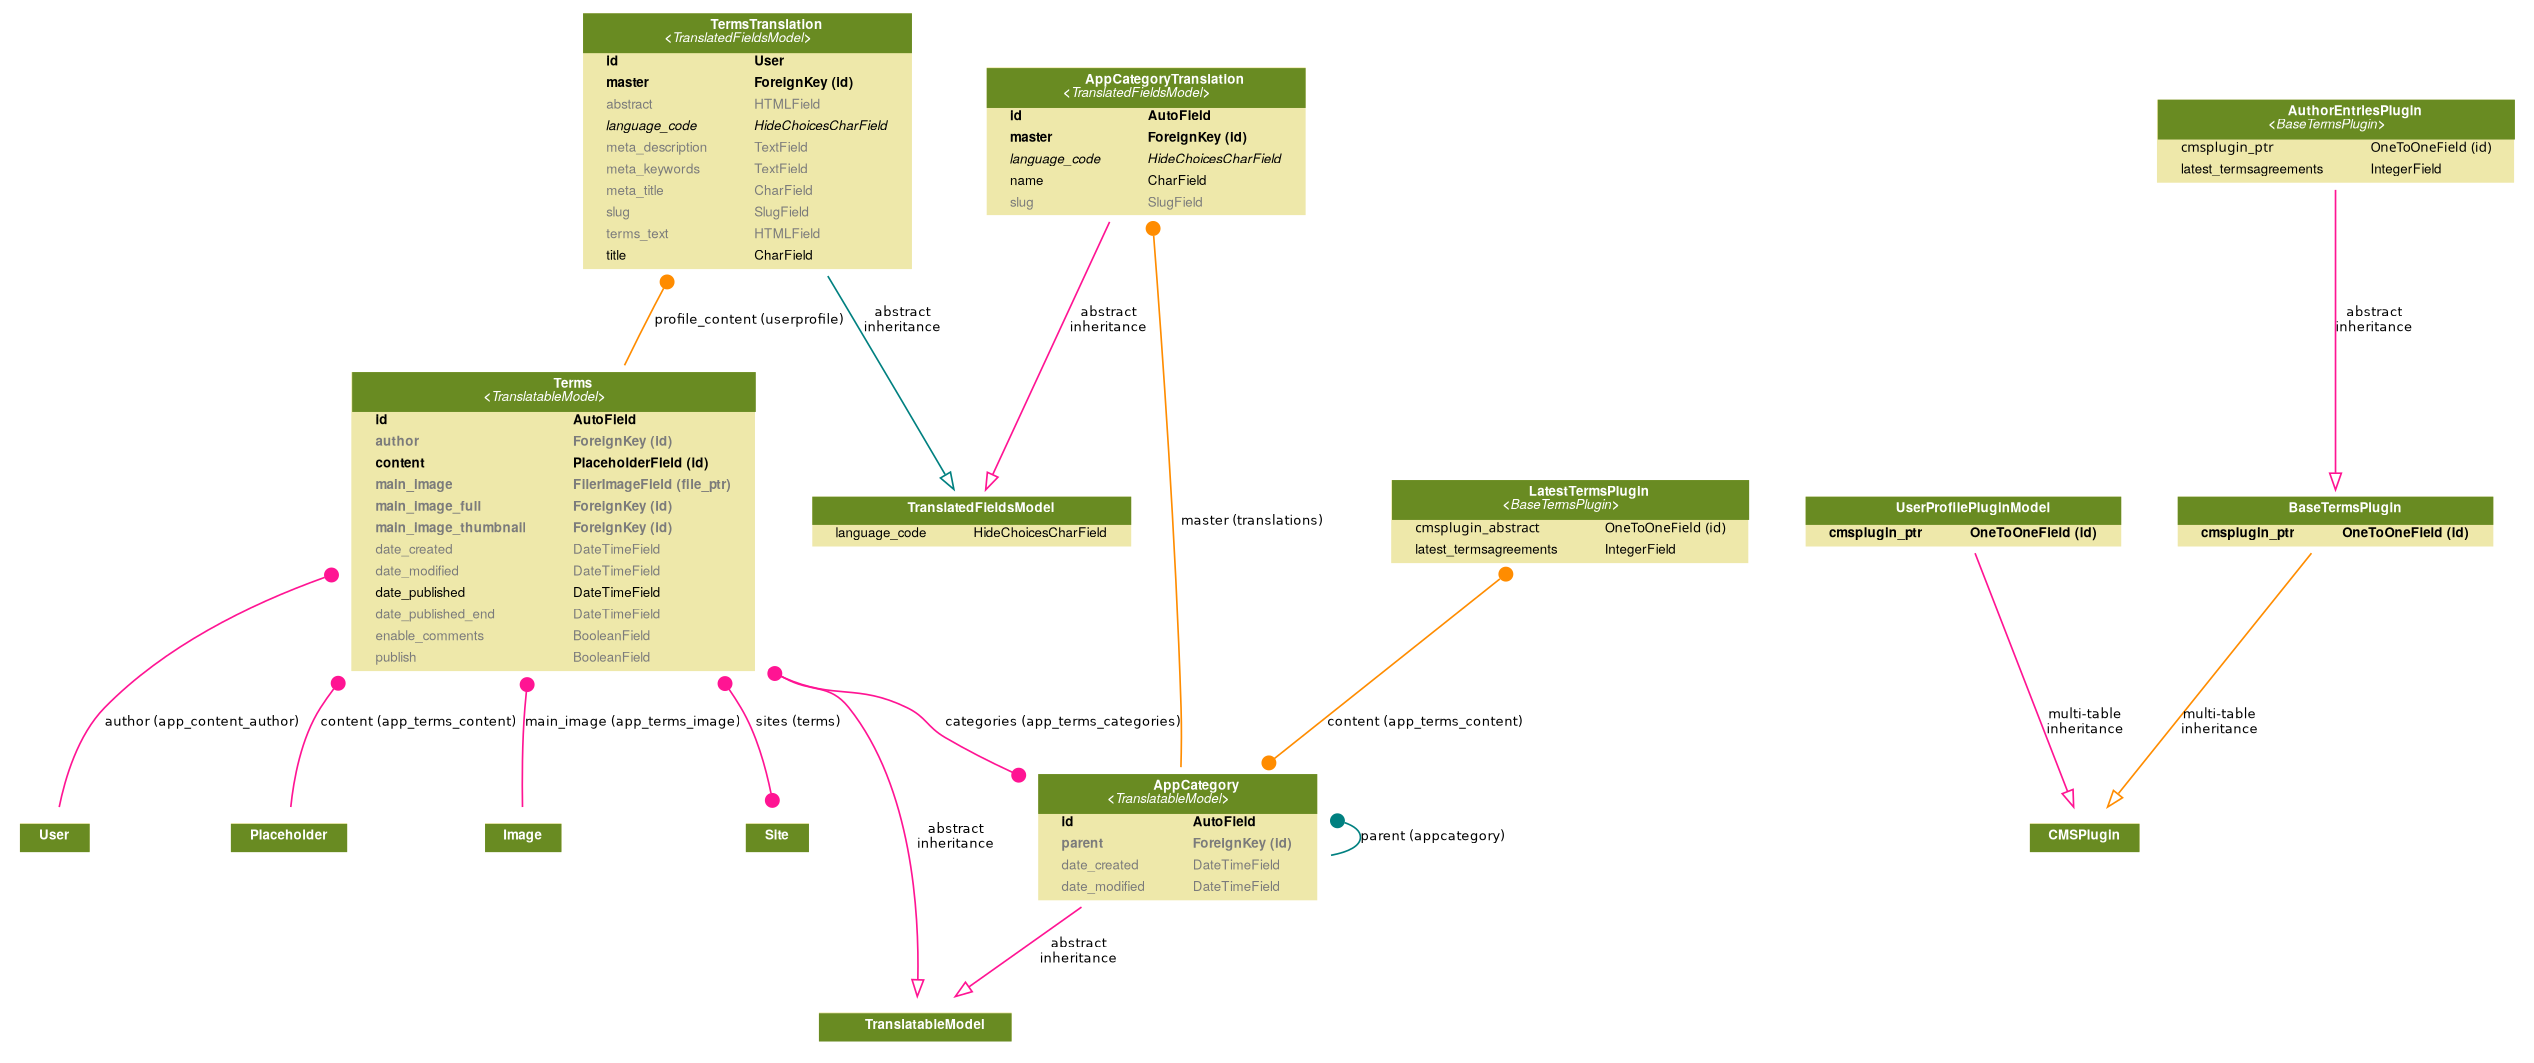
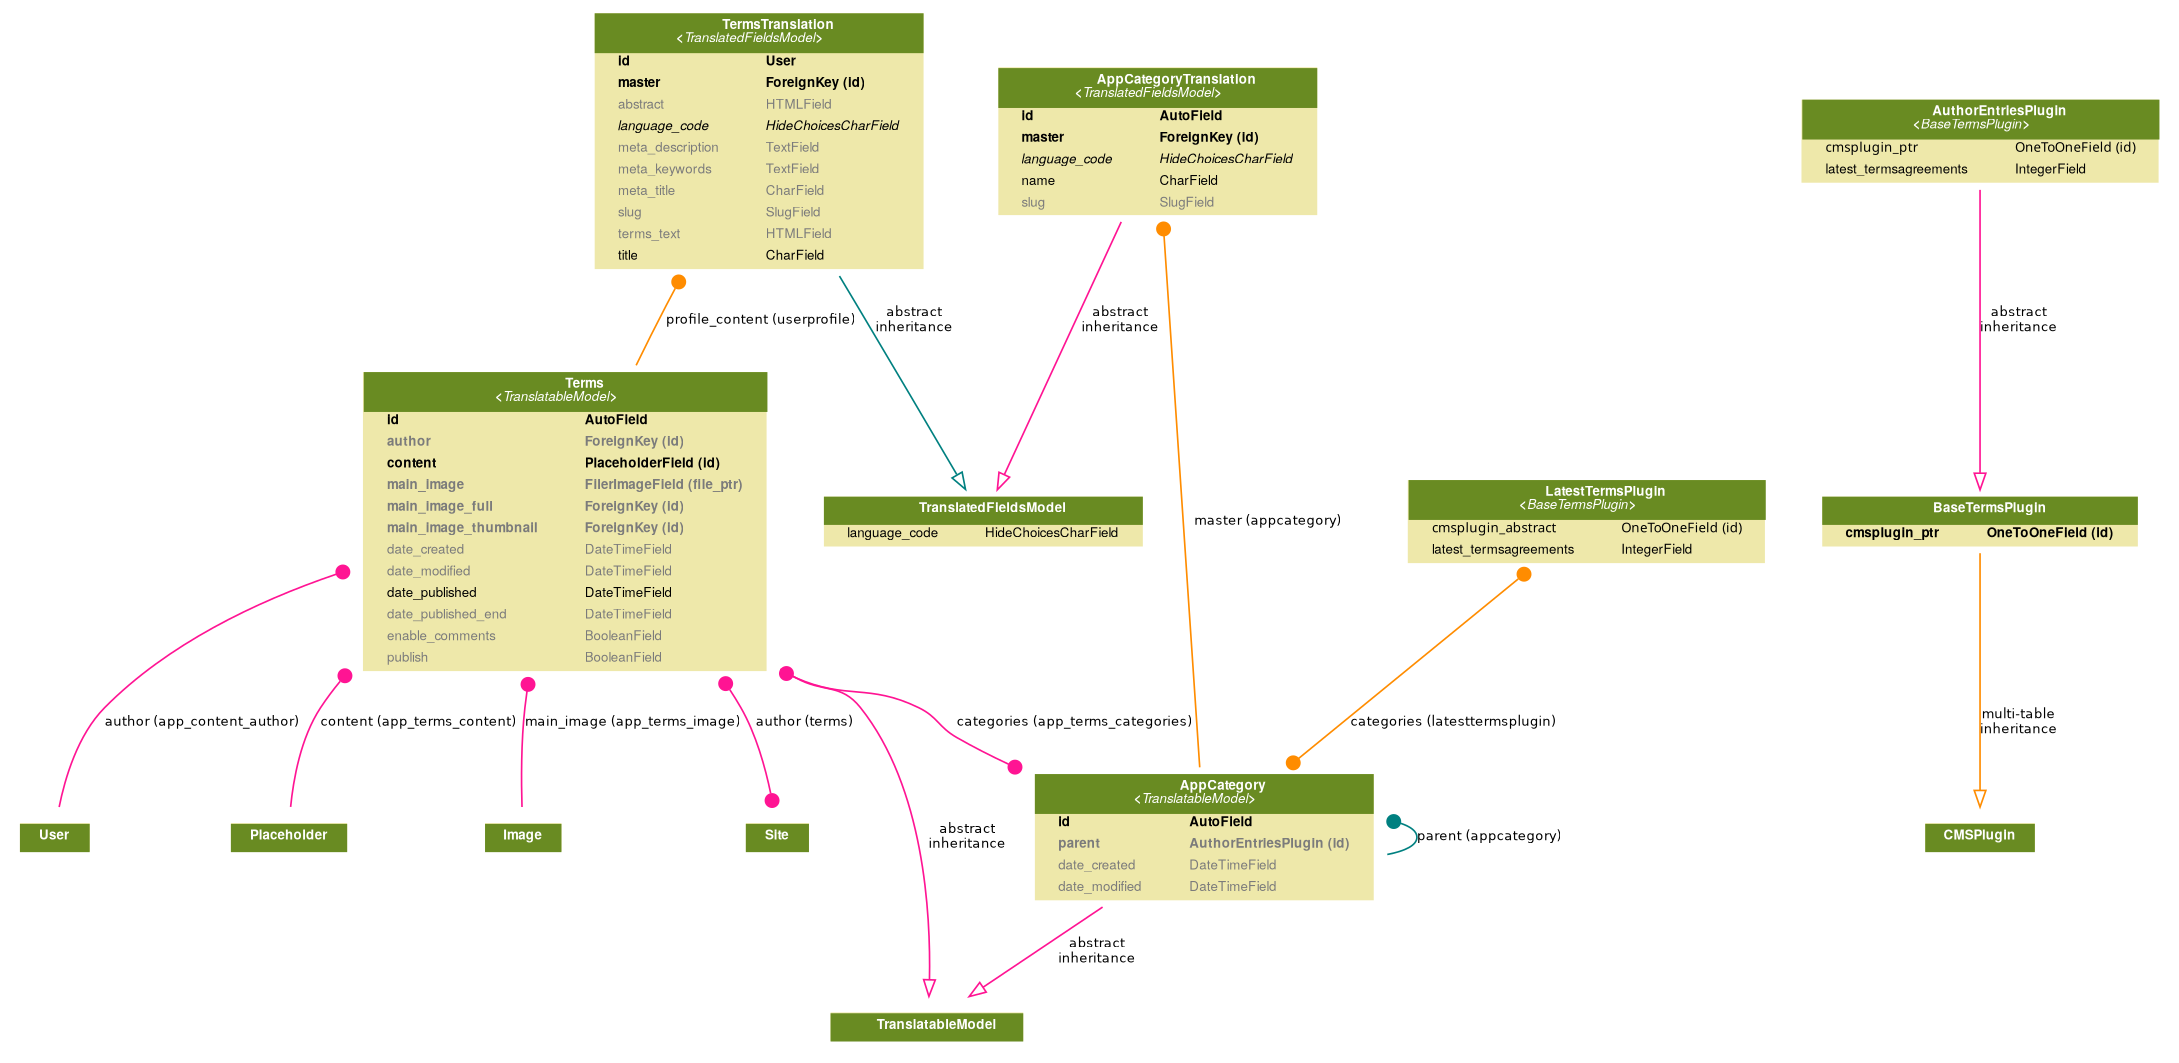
edge "AppCategoryTranslation" -- "AppCategory": label "master (translations)" -> "master (appcategory)"
node "UserProfilePluginModel": removed
edge "Terms" -- "Site": label "sites (terms)" -> "author (terms)"
edge "LatestTermsPlugin" -- "AppCategory": label "content (app_terms_content)" -> "categories (latesttermsplugin)"
node "AppCategory": text "ForeignKey (id)" -> "AuthorEntriesPlugin (id)"
